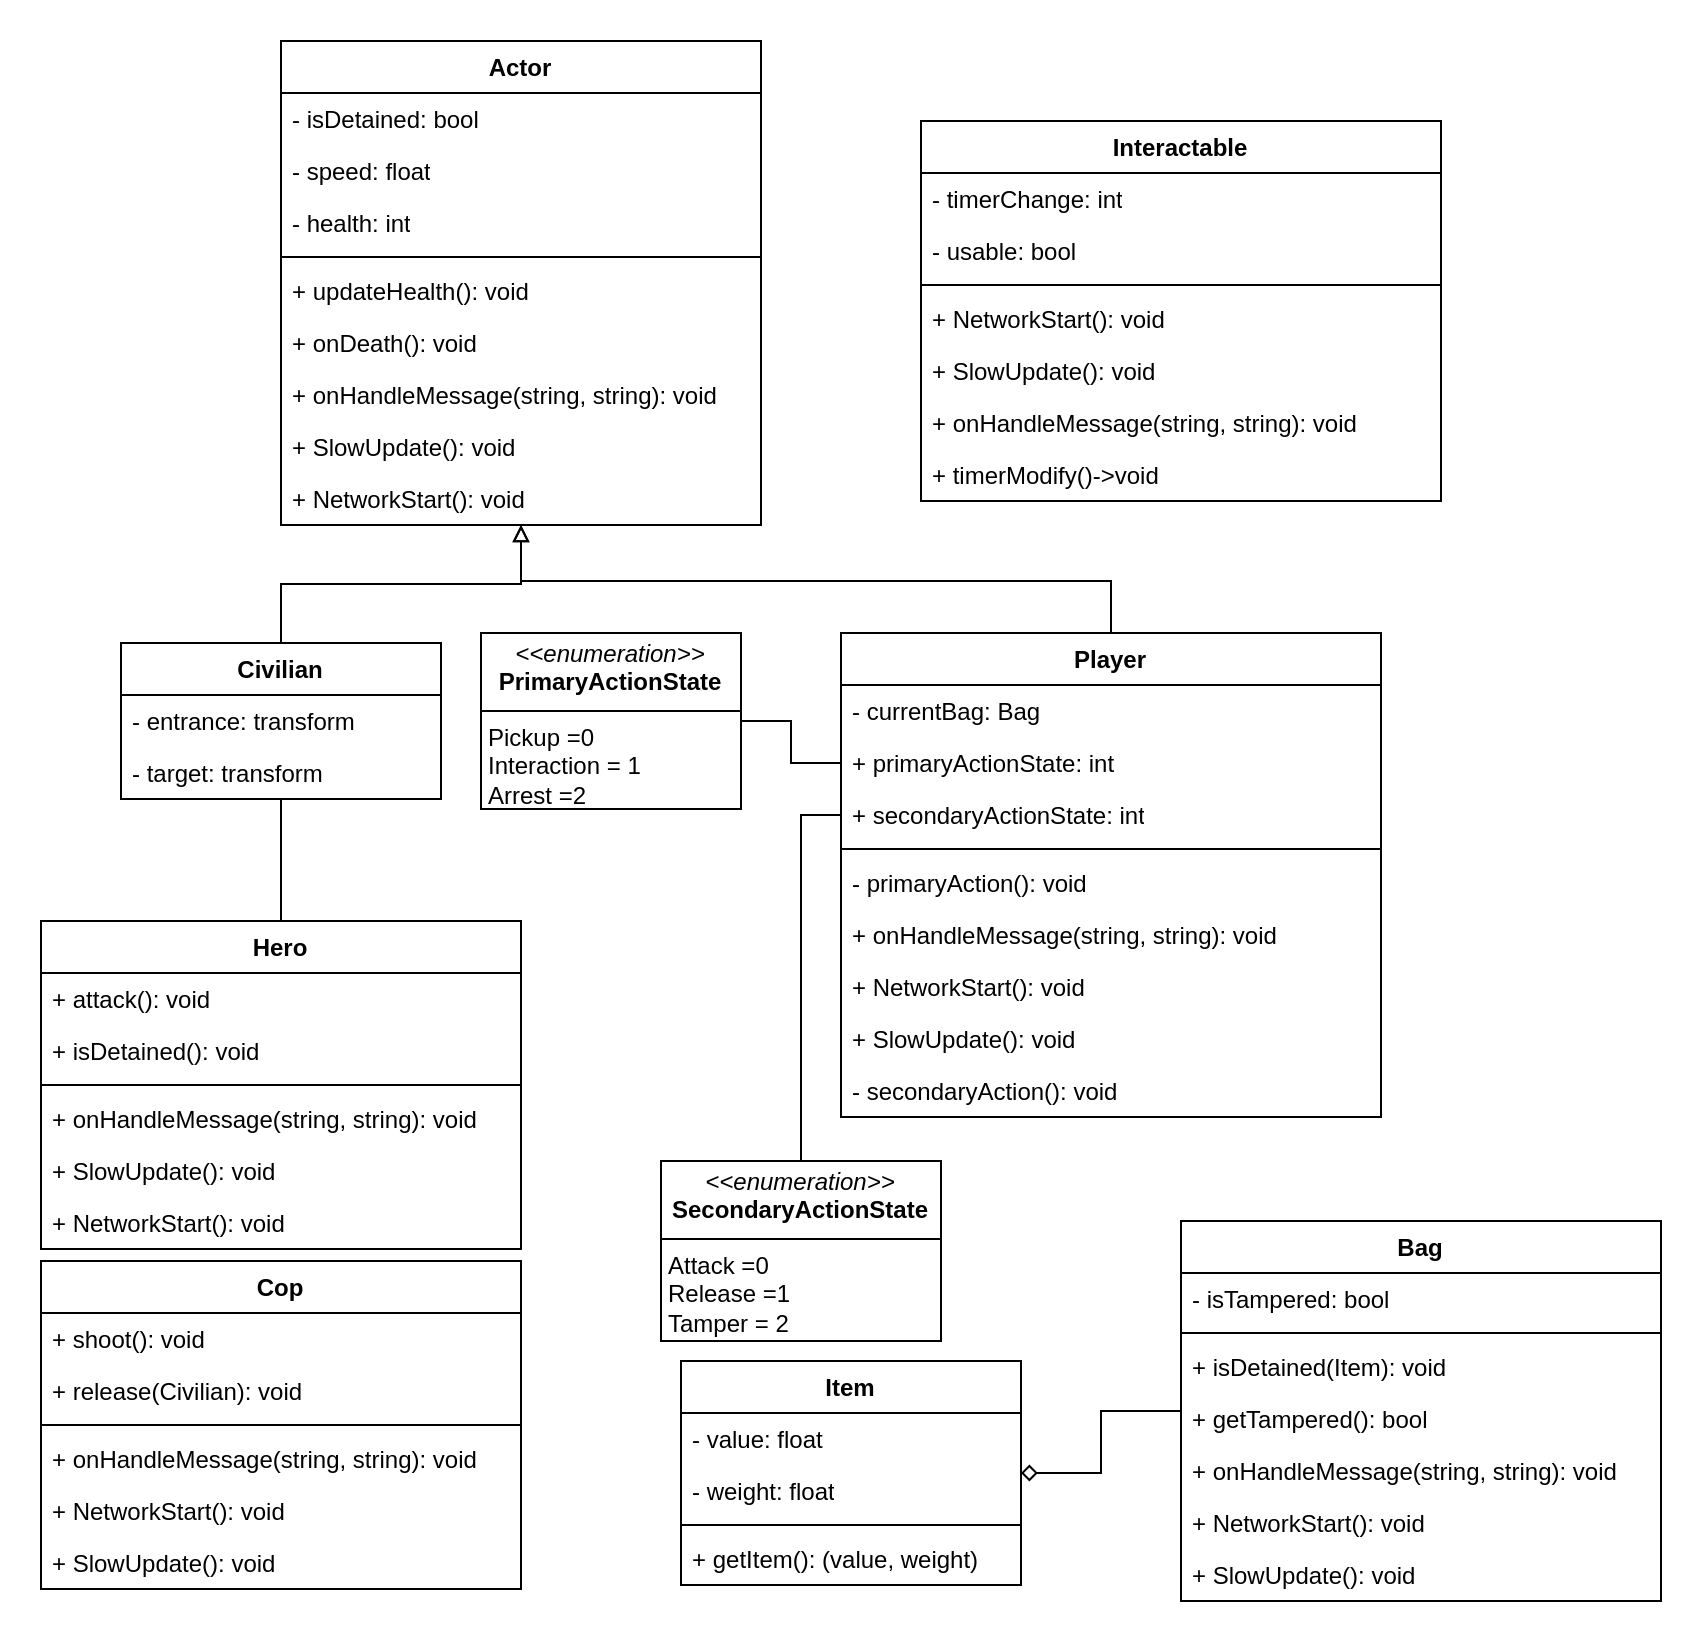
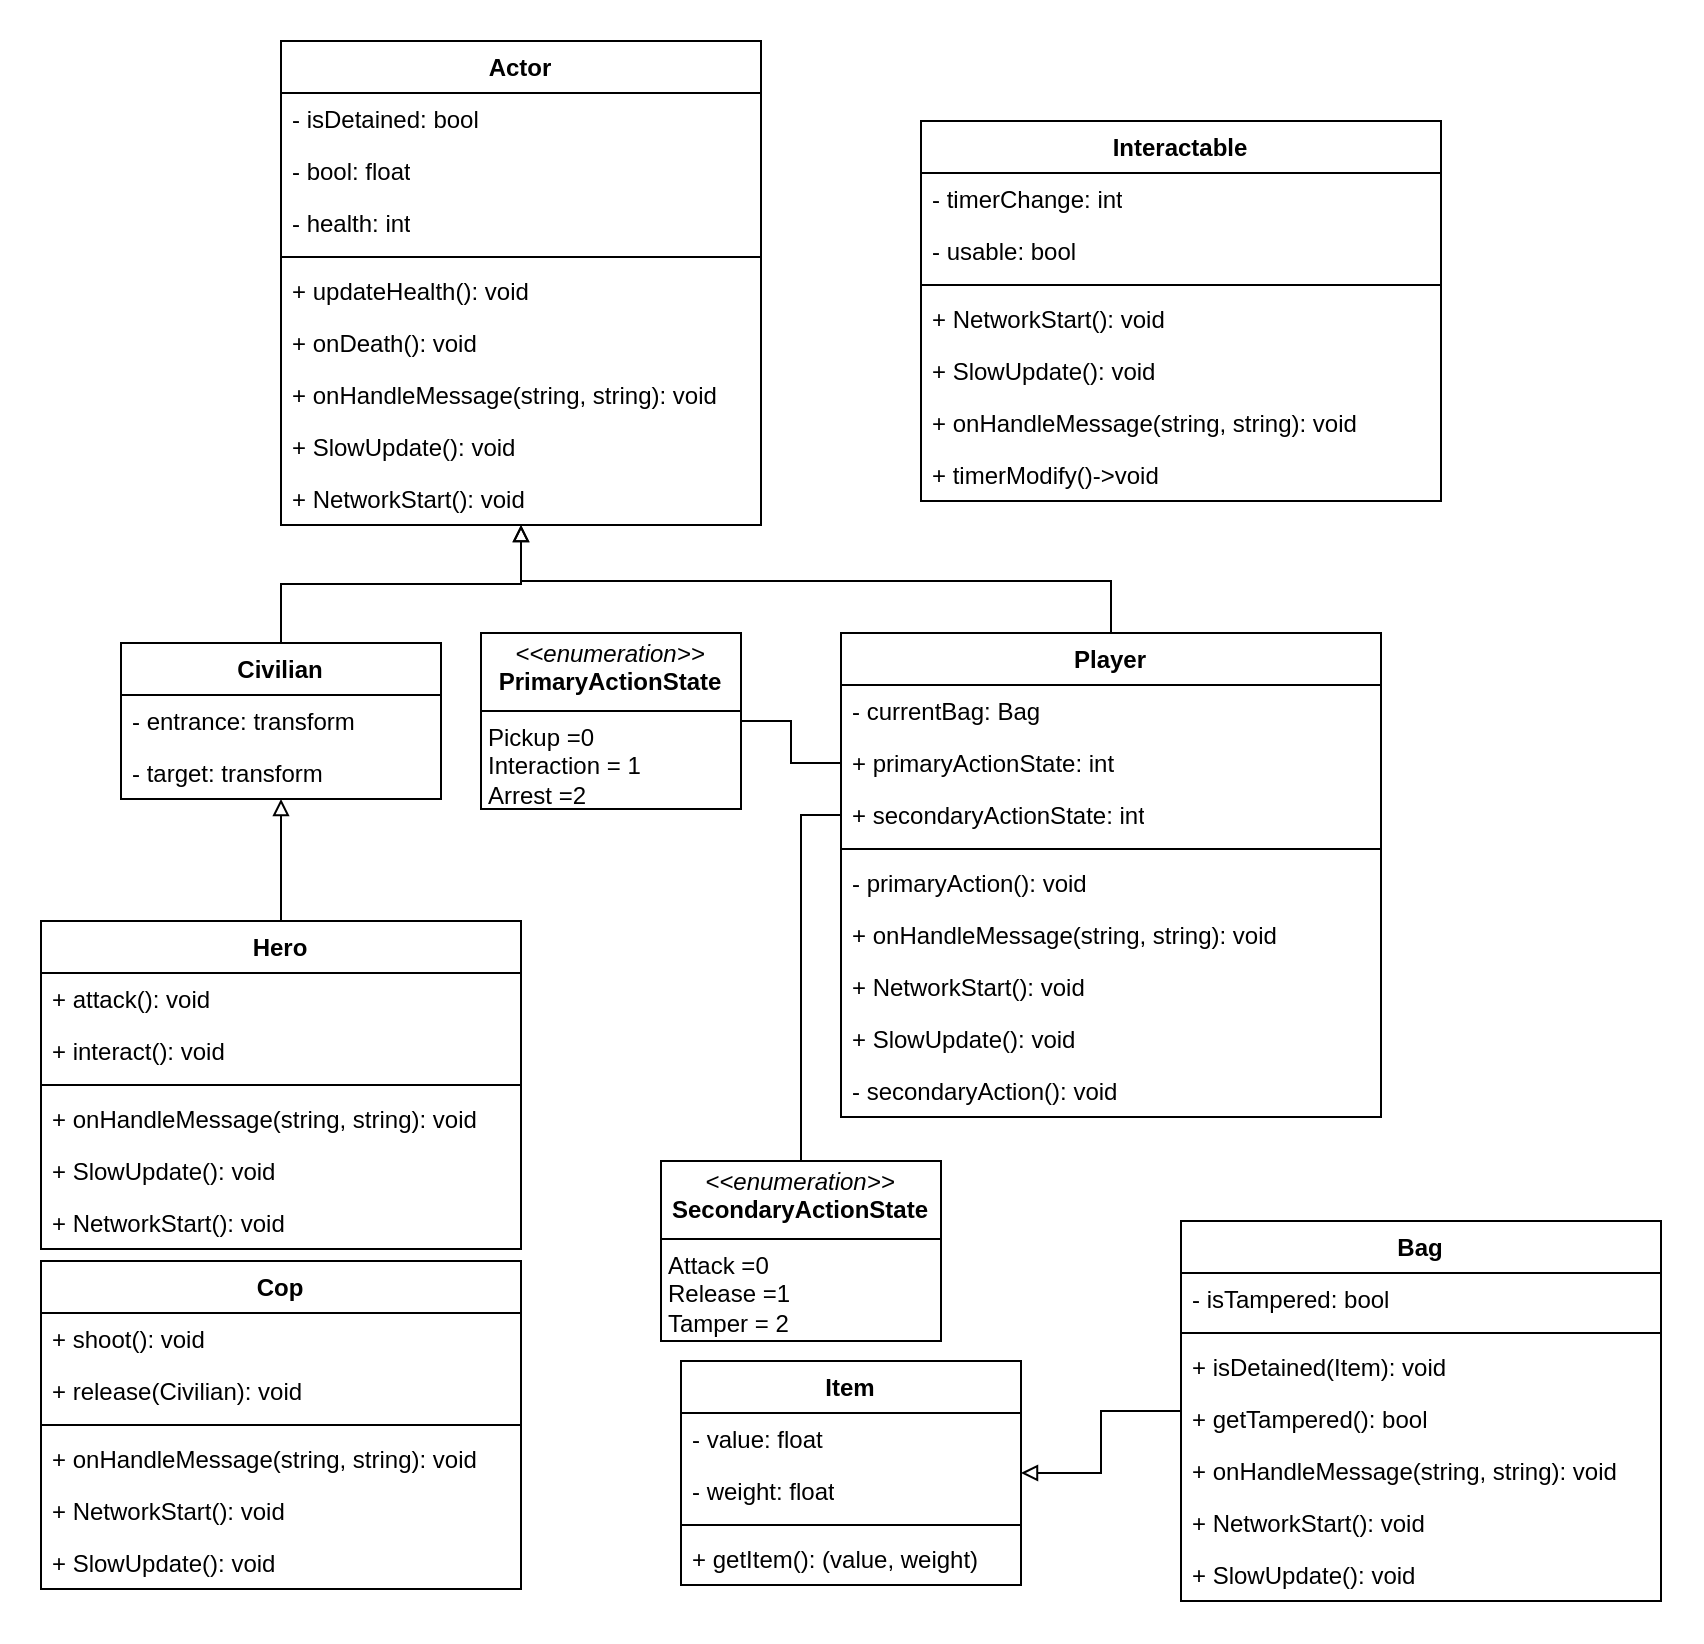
node "- speed: float": label "- speed: float" -> "- bool: float"
edge "Civilian" -- "Hero": arrowhead none -> block
node "+ isDetained(): void": label "+ isDetained(): void" -> "+ interact(): void"
edge "Bag" -> "Item": arrowhead diamond -> block
